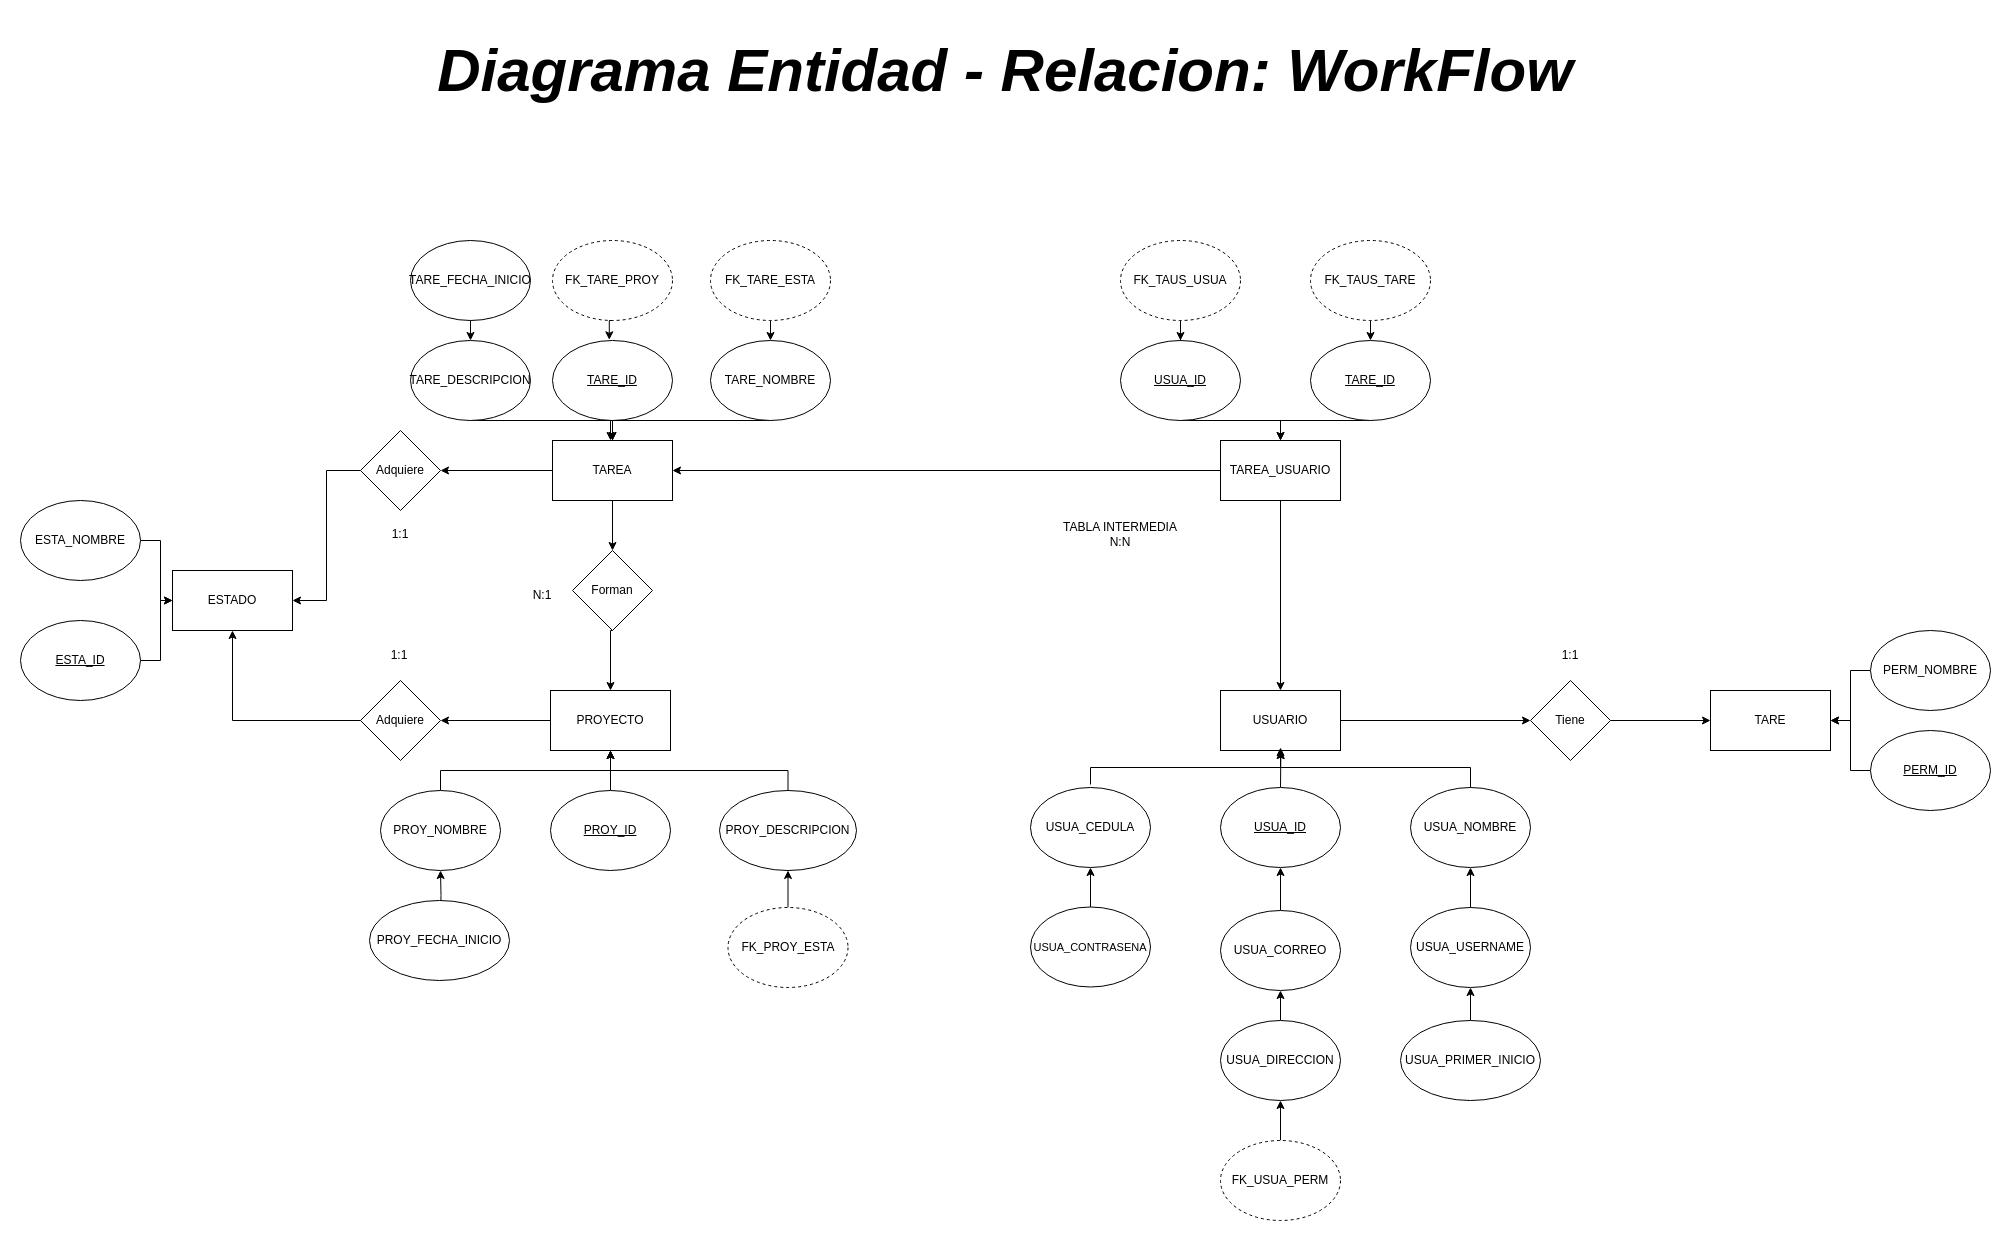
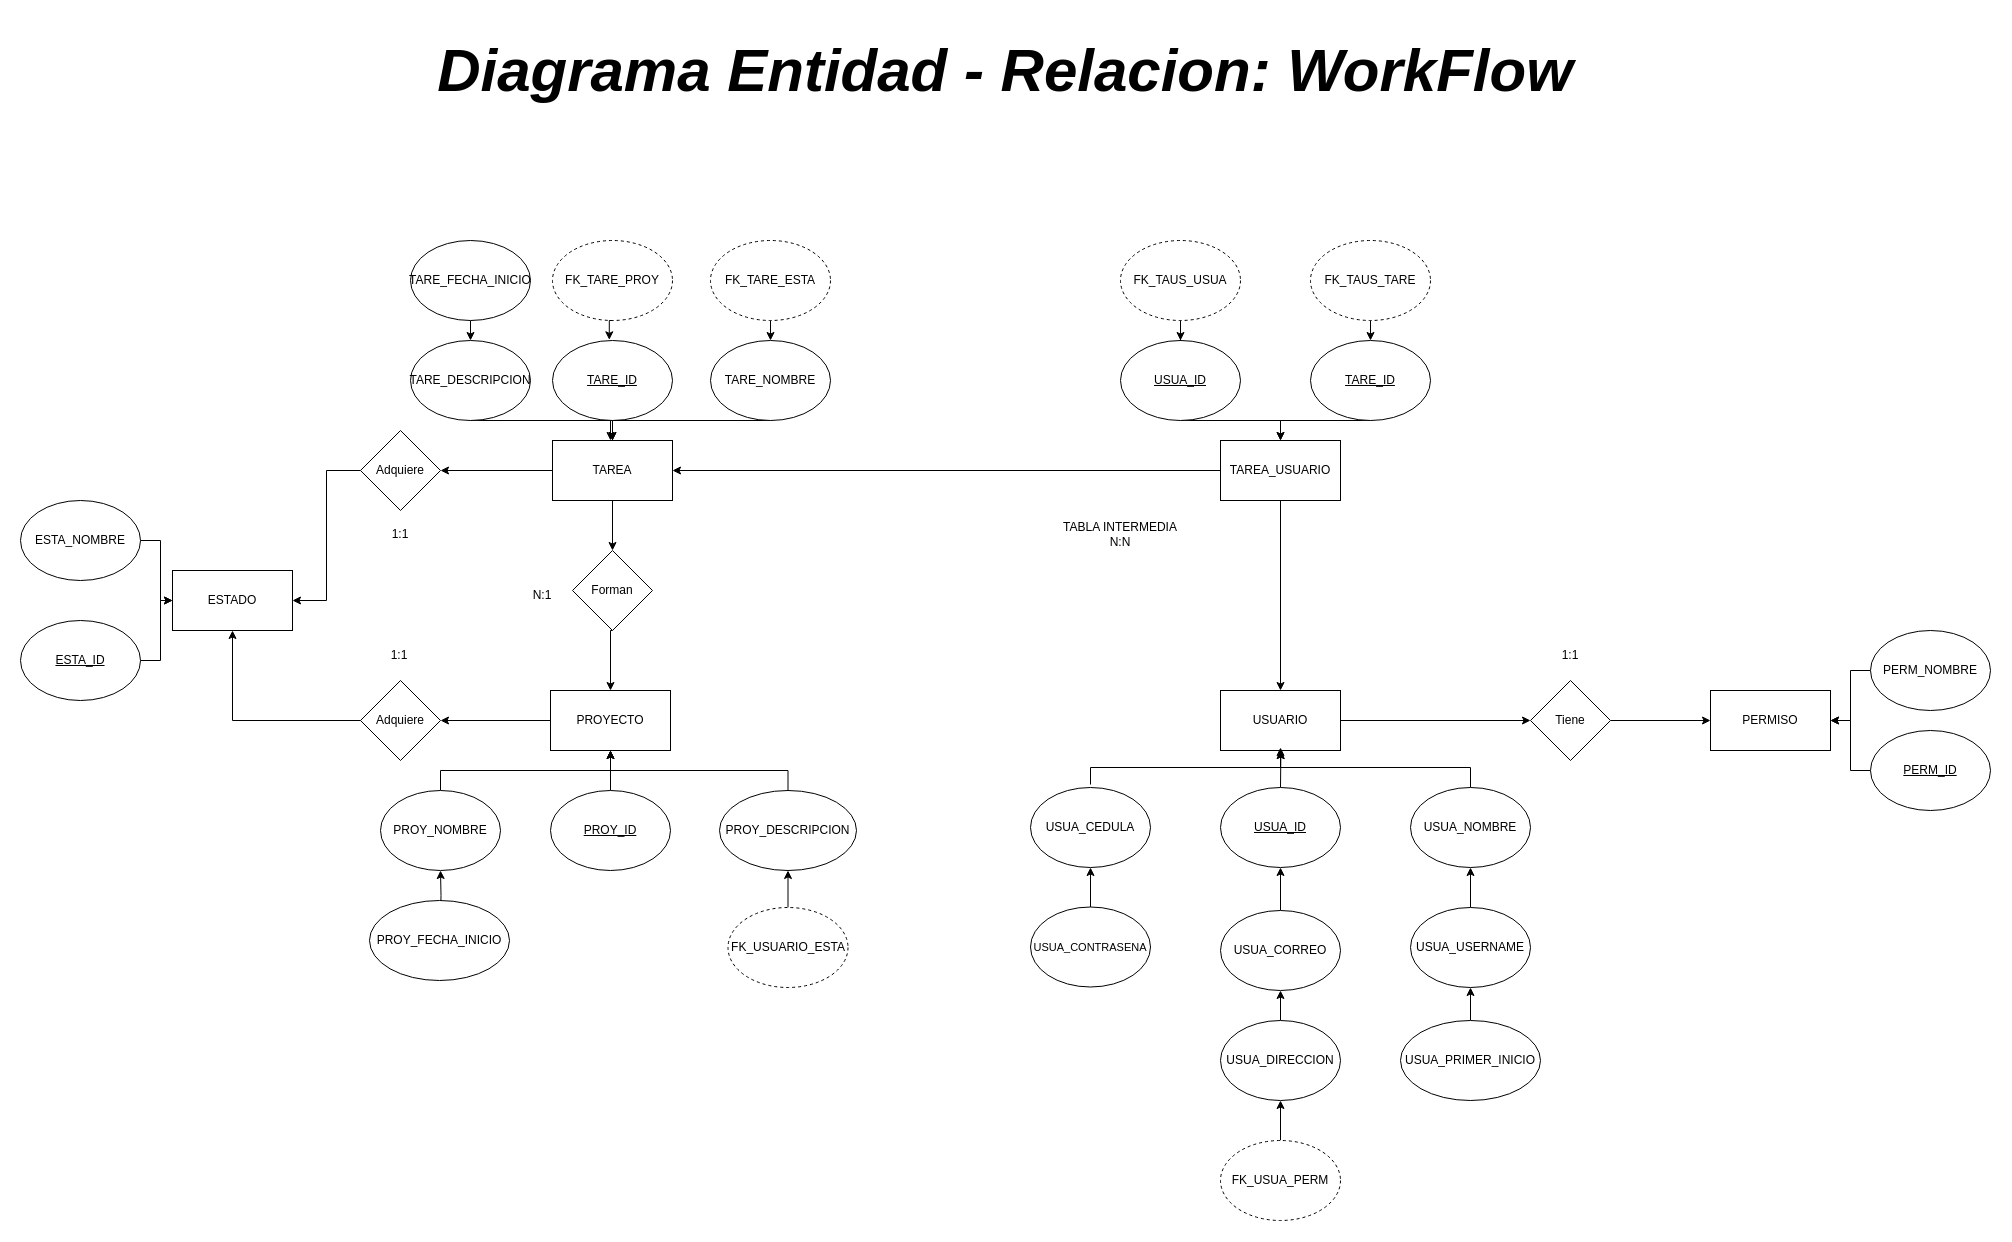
node "TARE": label "TARE" -> "PERMISO"
node "FK_PROY_ESTA": label "FK_PROY_ESTA" -> "FK_USUARIO_ESTA"
